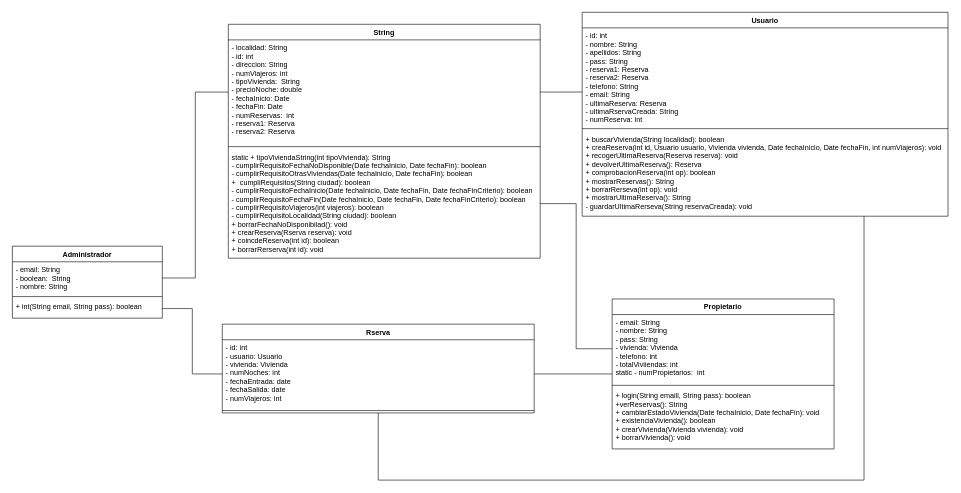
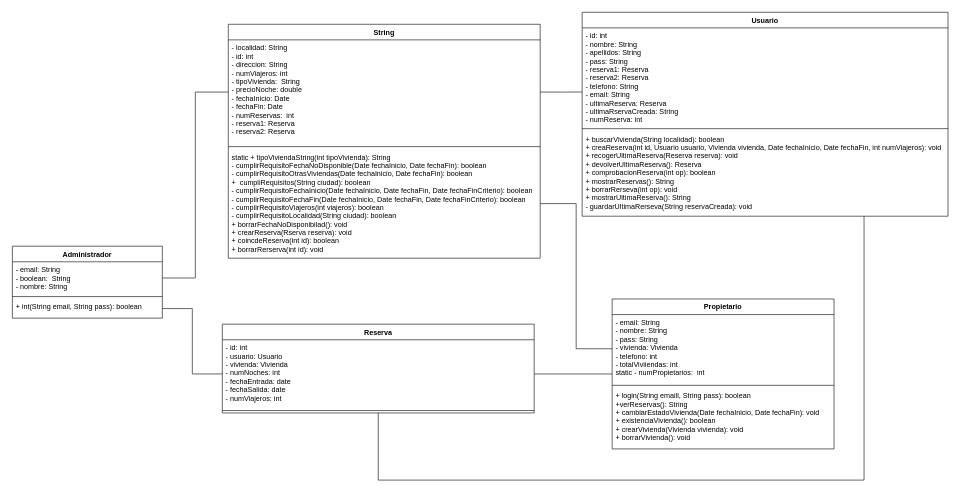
node "Rserva": label "Rserva" -> "Reserva"
